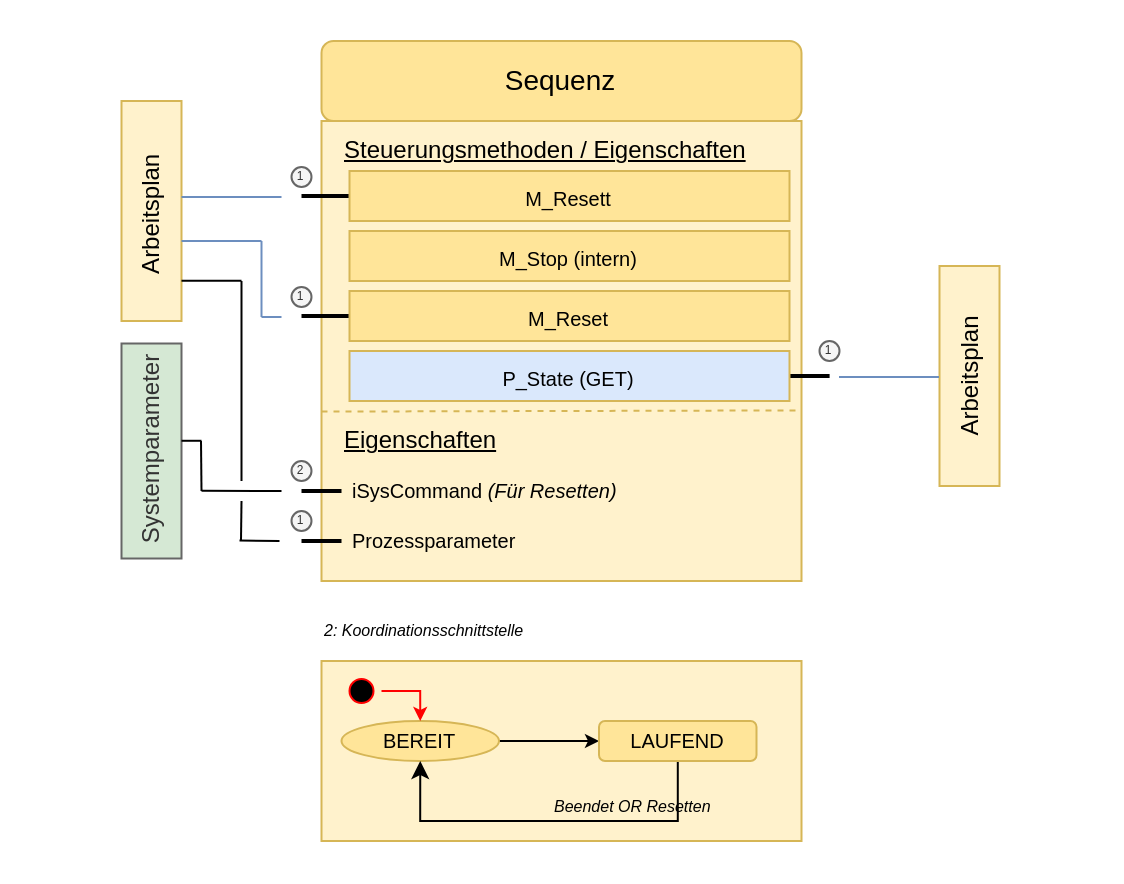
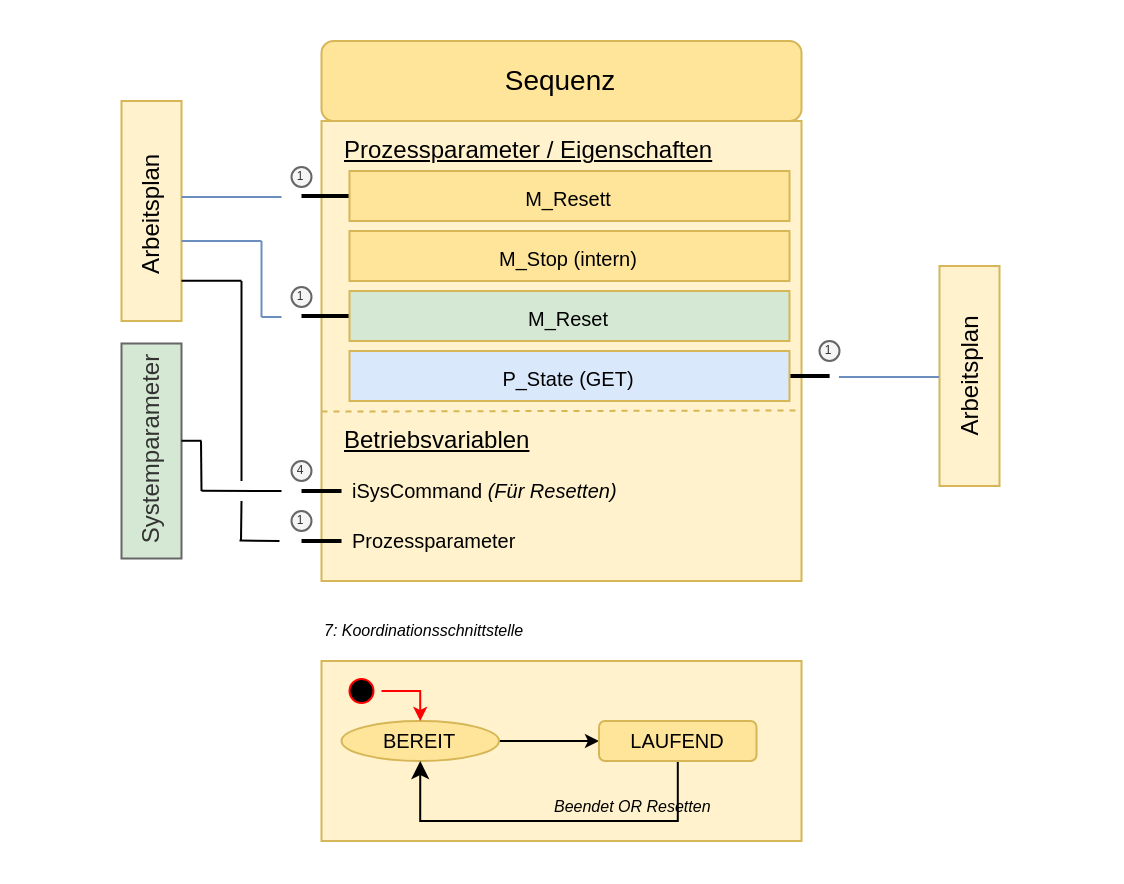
node "Steuerungsmethoden / Eigenschaften": label "Steuerungsmethoden / Eigenschaften" -> "Prozessparameter / Eigenschaften"
node "M_Reset": fillcolor #ffe599 -> #d5e8d4
node "Eigenschaften": label "Eigenschaften" -> "Betriebsvariablen"
node "2": label "2" -> "4"
node "2: Koordinationsschnittstelle": label "2: Koordinationsschnittstelle" -> "7: Koordinationsschnittstelle"
